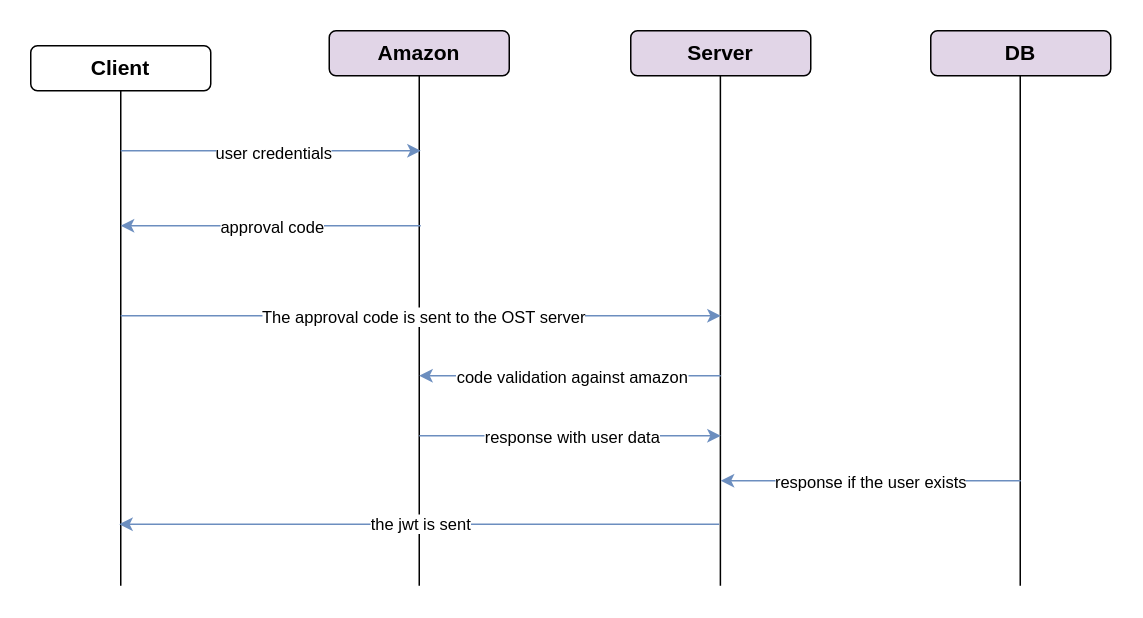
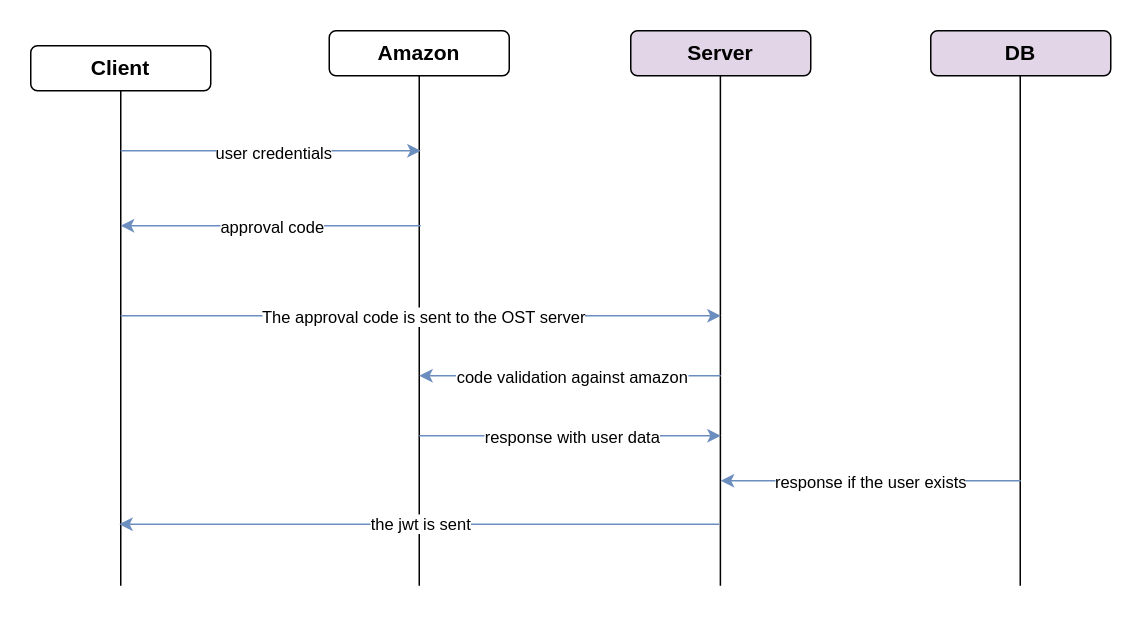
node "Amazon": fillcolor #e1d5e7 -> #ffffff
